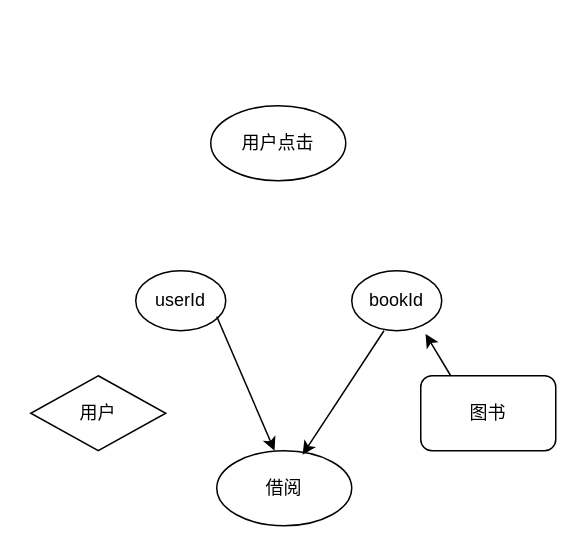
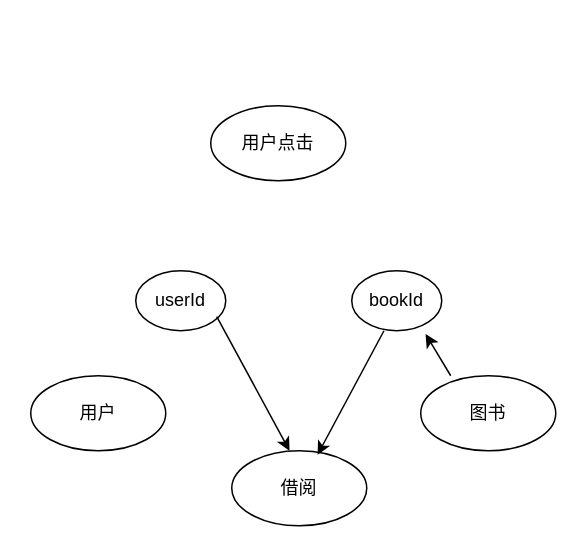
node "用户": shape diamond -> ellipse
node "图书": shape rounded rectangle -> ellipse
node "借阅": moved (284, 488) -> (299, 488)
